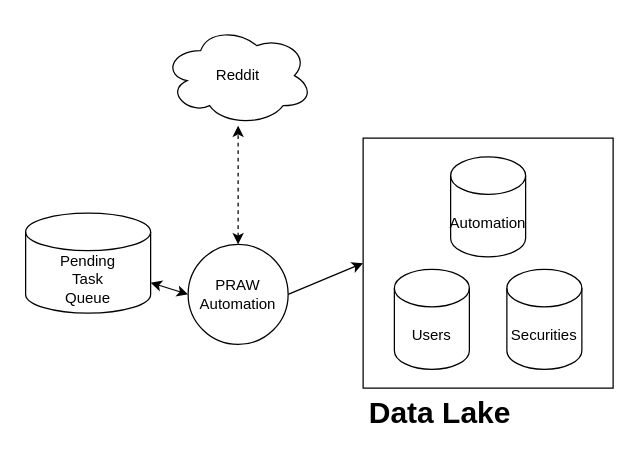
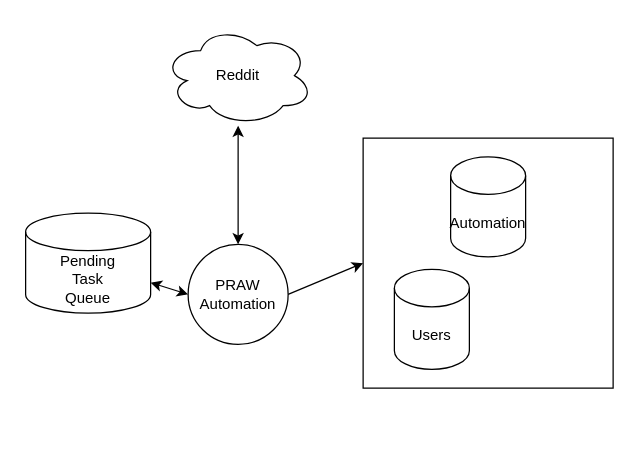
edge "Reddit" -- "PRAW Automation": style dashed -> solid
node "Securities": removed
node "Data Lake": removed
